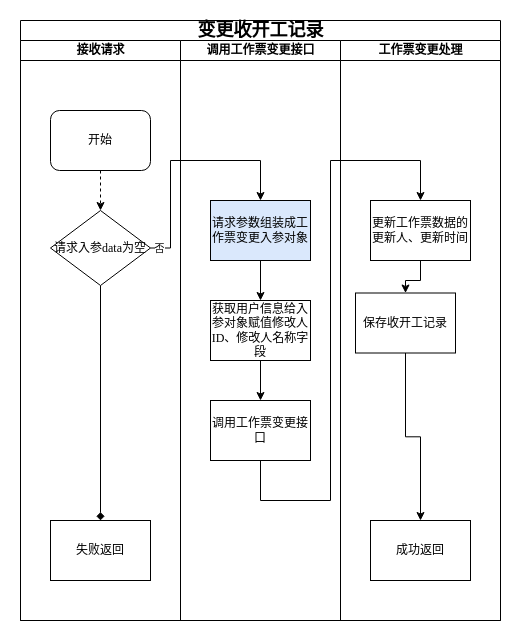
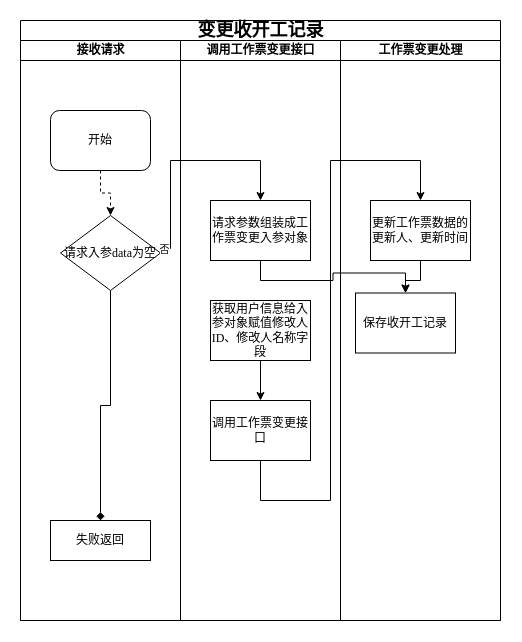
node "请求参数组装成工作票变更入参对象": fillcolor #dae8fc -> #ffffff
node "请求入参data为空": moved (101, 248) -> (111, 253)
edge "请求参数组装成工作票变更入参对象" -> "获取用户信息给入参对象赋值修改人ID、修改人名称字段": now "请求参数组装成工作票变更入参对象" -> "保存收开工记录"
edge "保存收开工记录" -> "成功返回": removed
node "失败返回": size 100x60 -> 100x40
node "成功返回": removed
